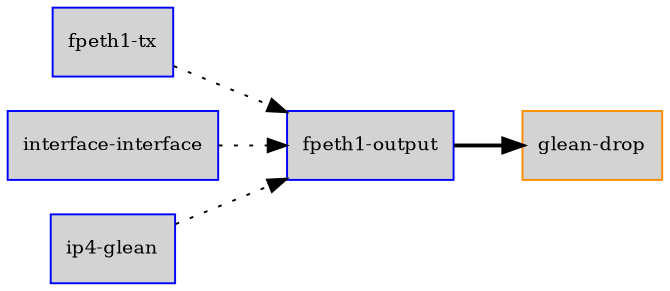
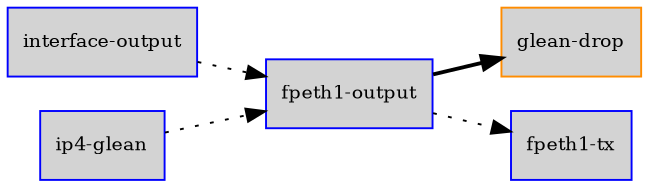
edge "fpeth1-tx" -> "fpeth1-output": reversed
node "interface-interface": label "interface-interface" -> "interface-output"
